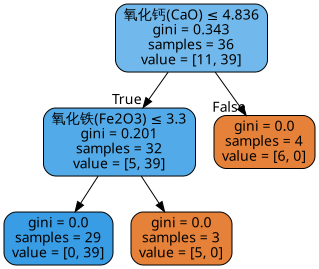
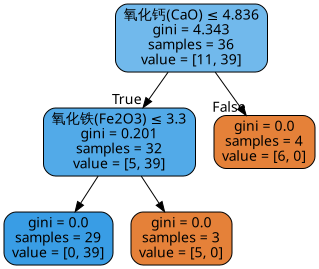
node "氧化钙(CaO) ≤ 4.836": text "gini = 0.343" -> "gini = 4.343"
